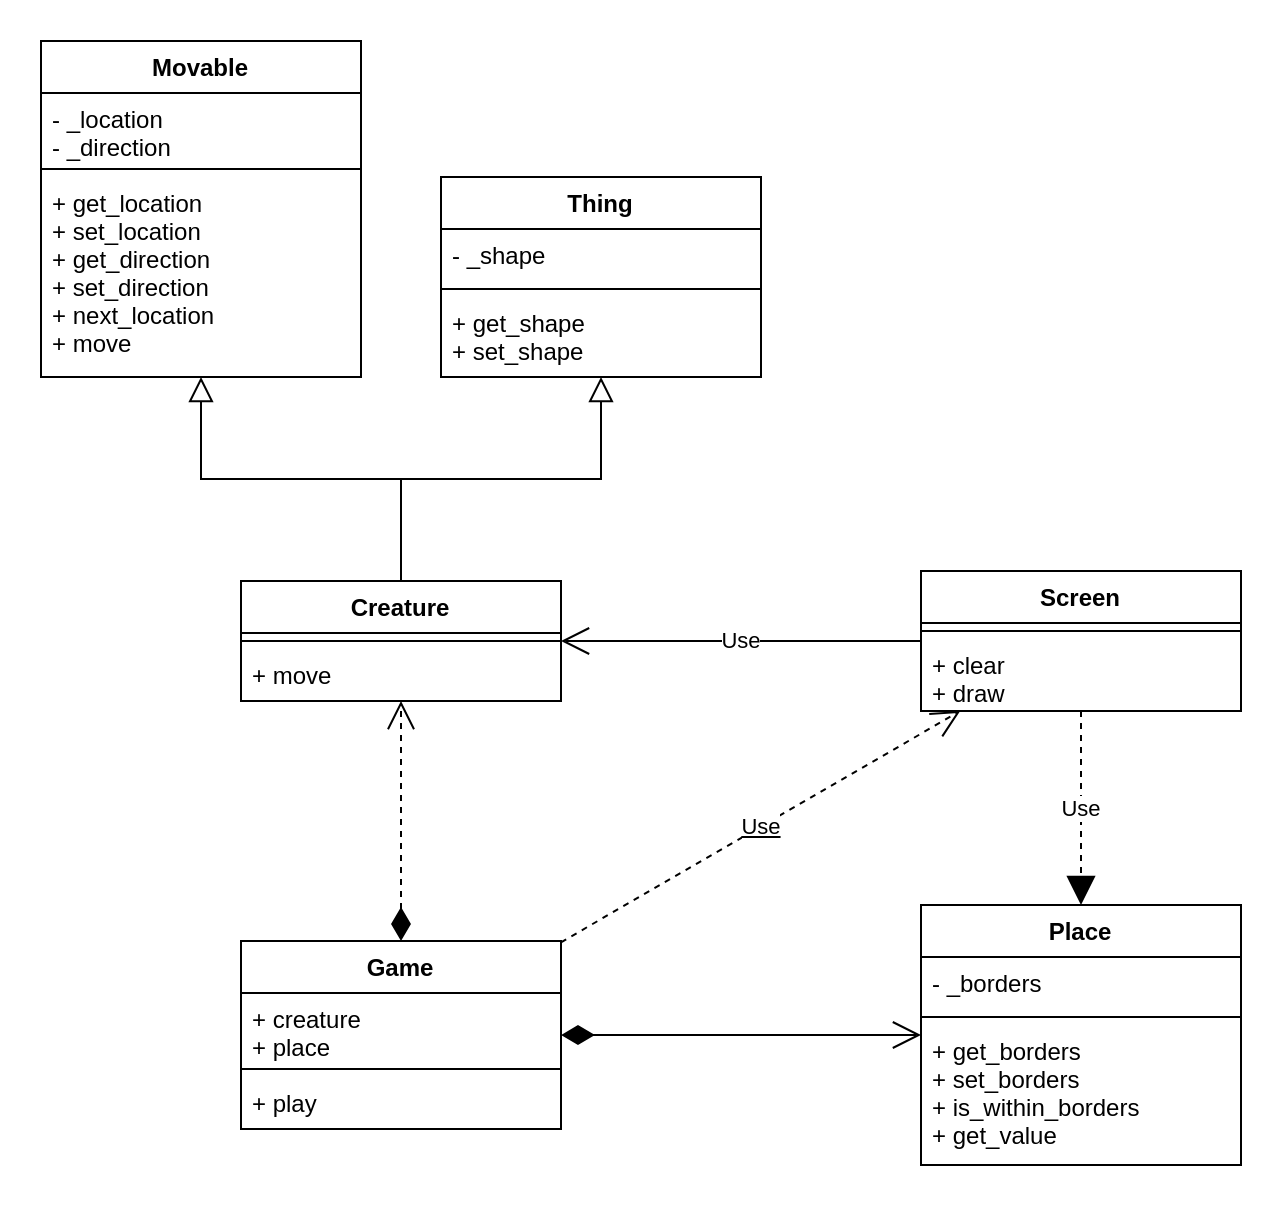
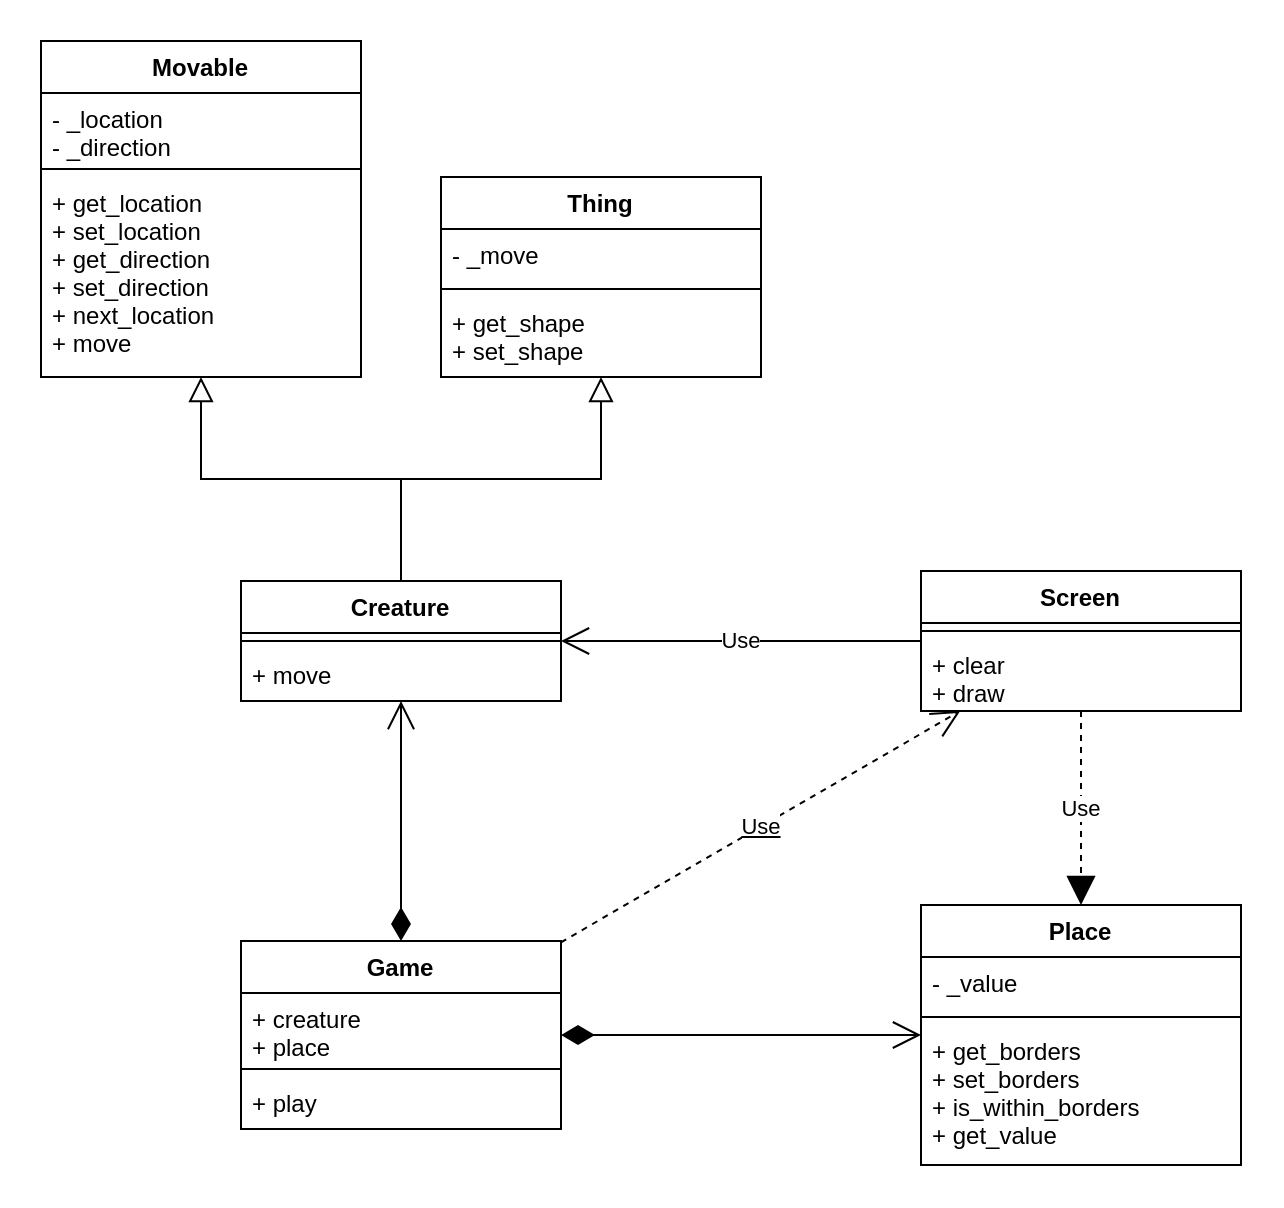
node "- _shape": label "- _shape" -> "- _move"
edge "Creature" -- "Game": style dashed -> solid
node "- _borders": label "- _borders" -> "- _value"
